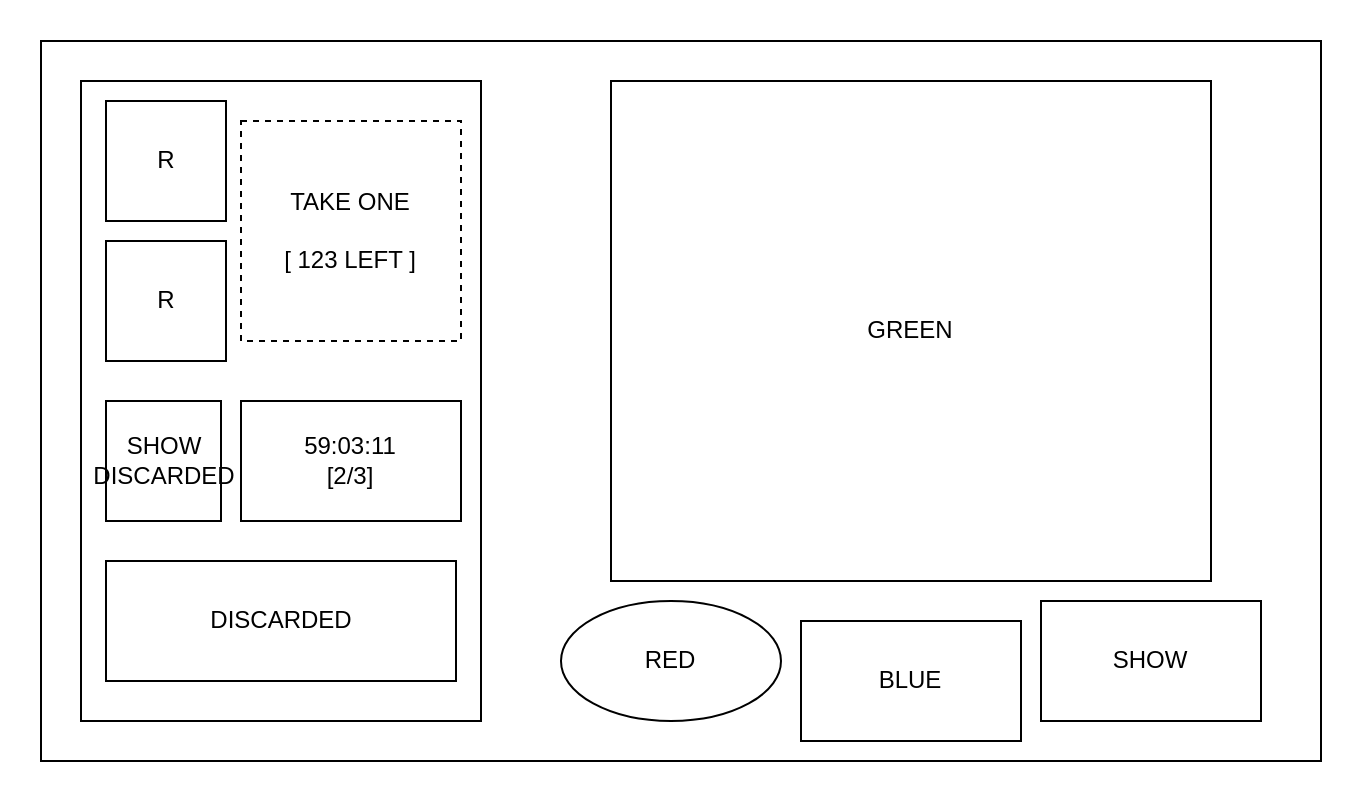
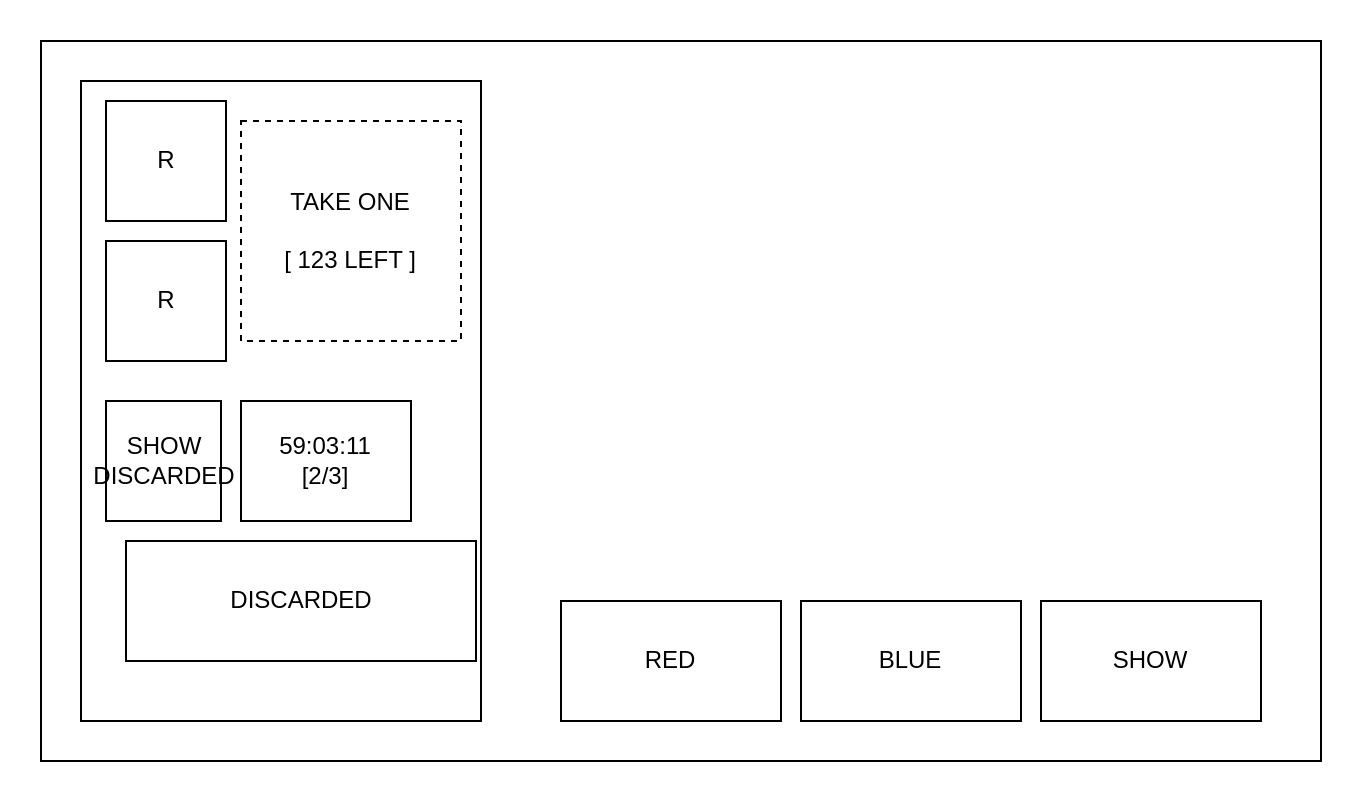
node "GREEN": removed
node "59:03:11 [2/3]": size 220x120 -> 170x120
node "DISCARDED": moved (281, 621) -> (301, 601)
node "RED": shape ellipse -> rectangle
node "BLUE": moved (911, 681) -> (911, 661)
